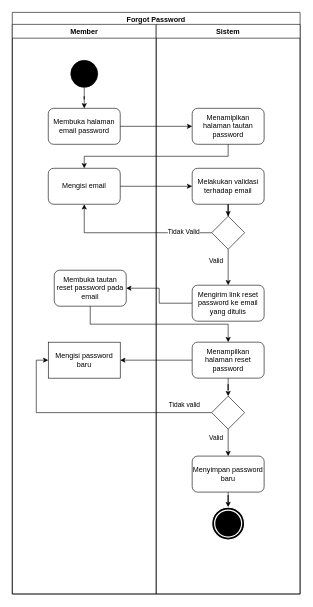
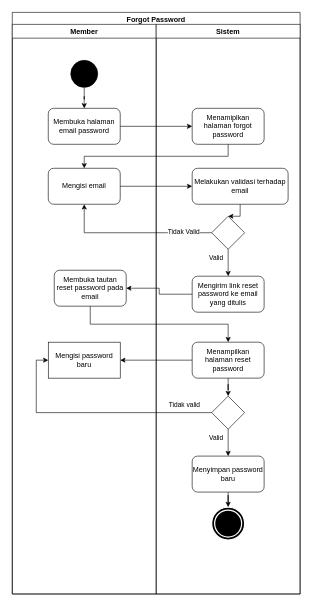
node "Menamiplkan halaman tautan password": label "Menamiplkan halaman tautan password" -> "Menamiplkan halaman forgot password"
node "Melakukan validasi terhadap email": size 72x36 -> 96x36
node "Mengirim link reset password ke email yang ditulis": moved (228, 303) -> (228, 294)
